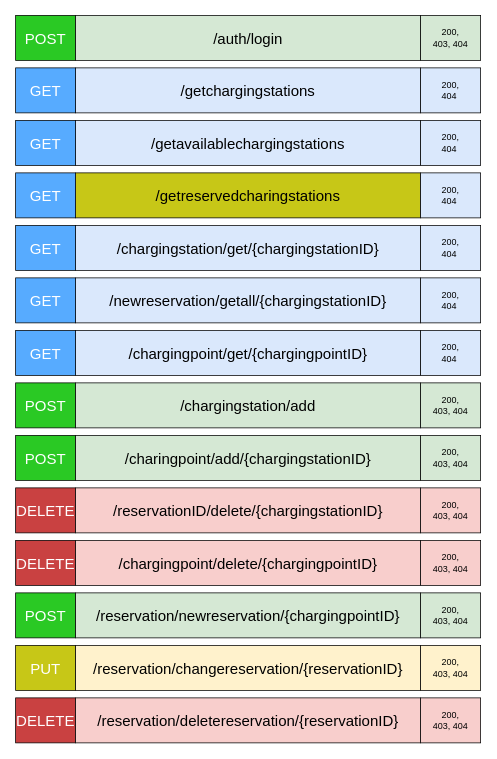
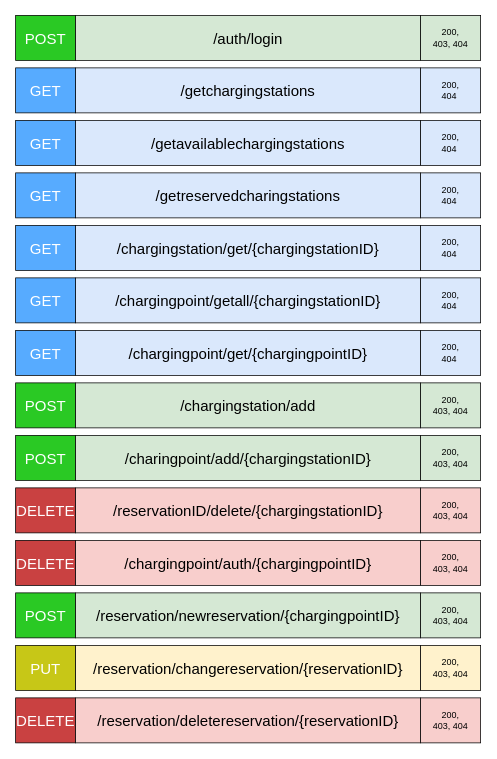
node "/getreservedcharingstations": fillcolor #c7c717 -> #dae8fc
node "/newreservation/getall/{chargingstationID}": label "/newreservation/getall/{chargingstationID}" -> "/chargingpoint/getall/{chargingstationID}"
node "/chargingpoint/delete/{chargingpointID}": label "/chargingpoint/delete/{chargingpointID}" -> "/chargingpoint/auth/{chargingpointID}"
